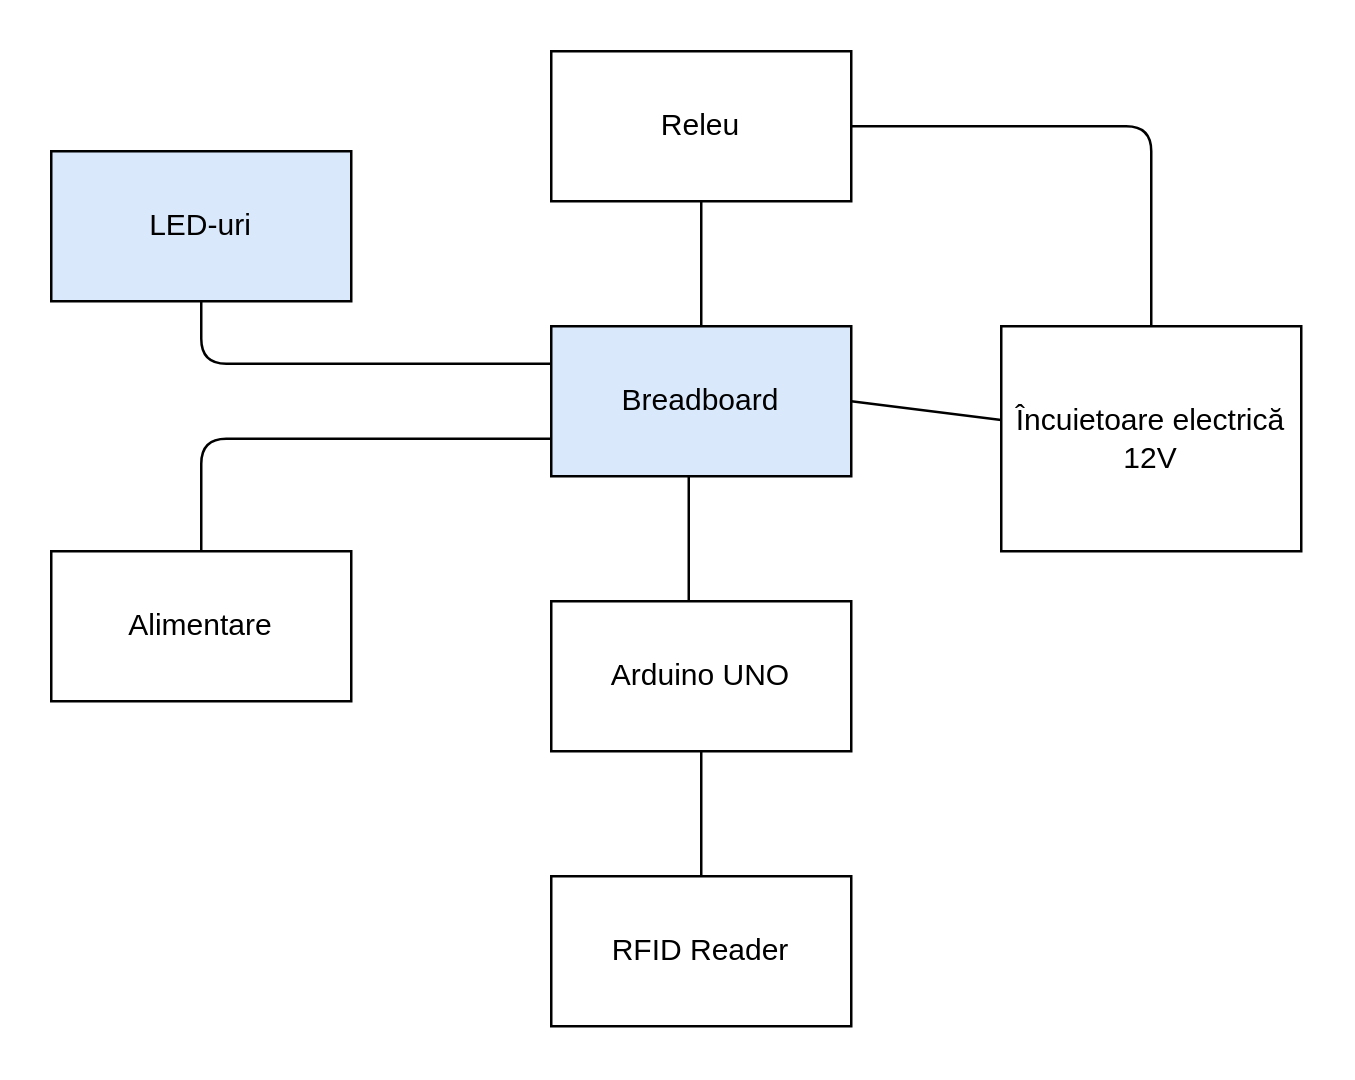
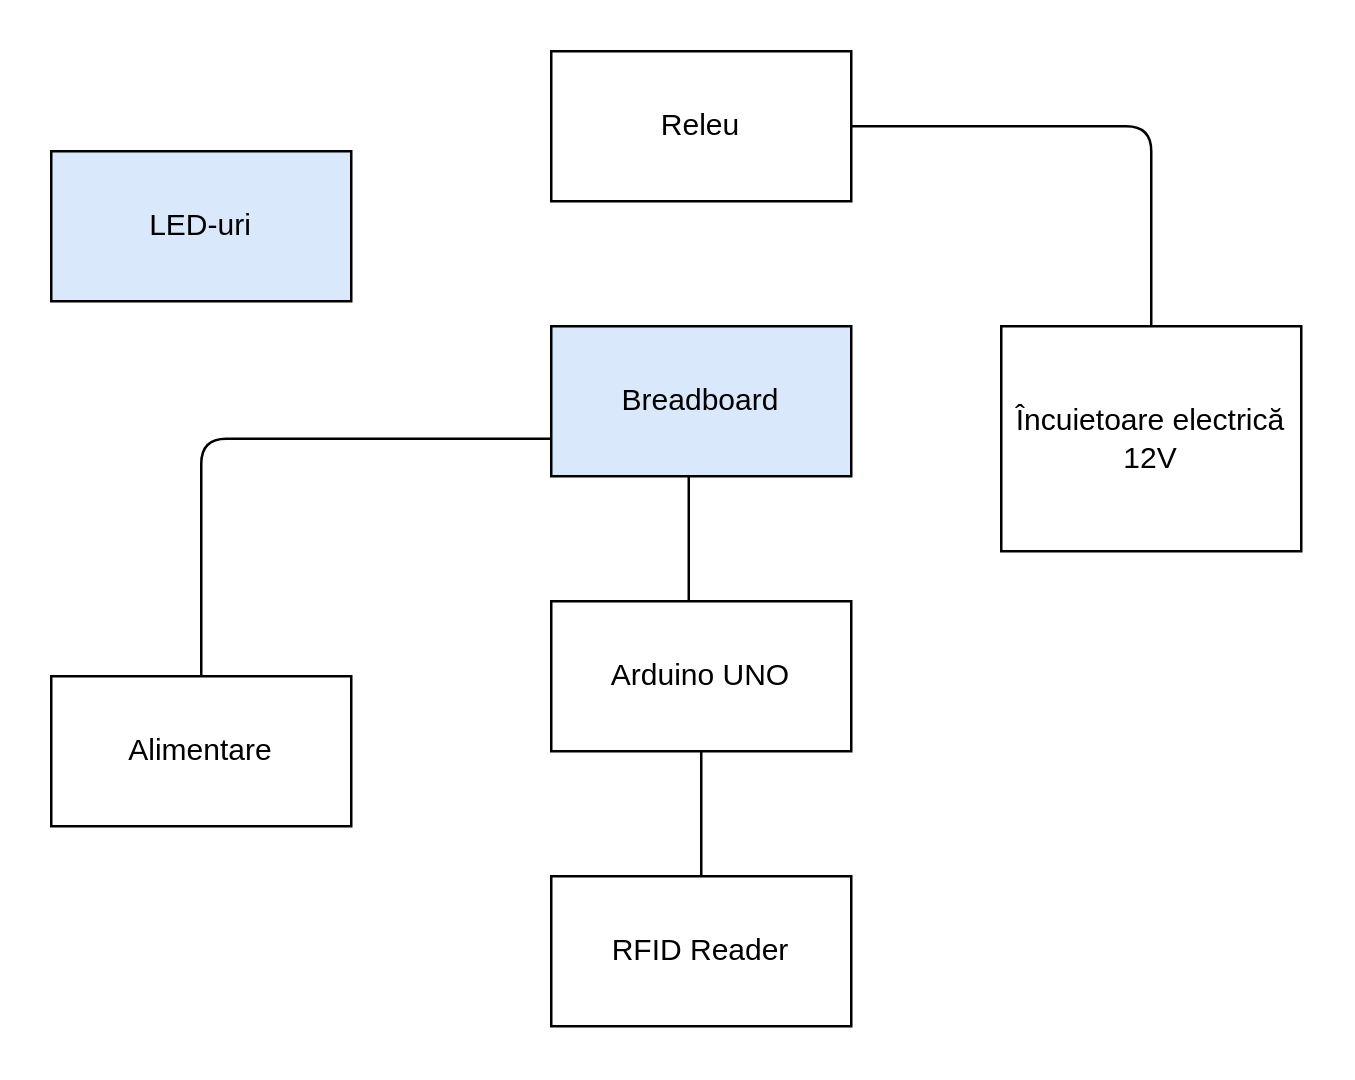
edge "Releu" -- "Breadboard": removed
edge "LED-uri" -- "Breadboard": removed
edge "Breadboard" -- "Încuietoare electrică 12V": removed
node "Alimentare": moved (201, 626) -> (201, 751)
